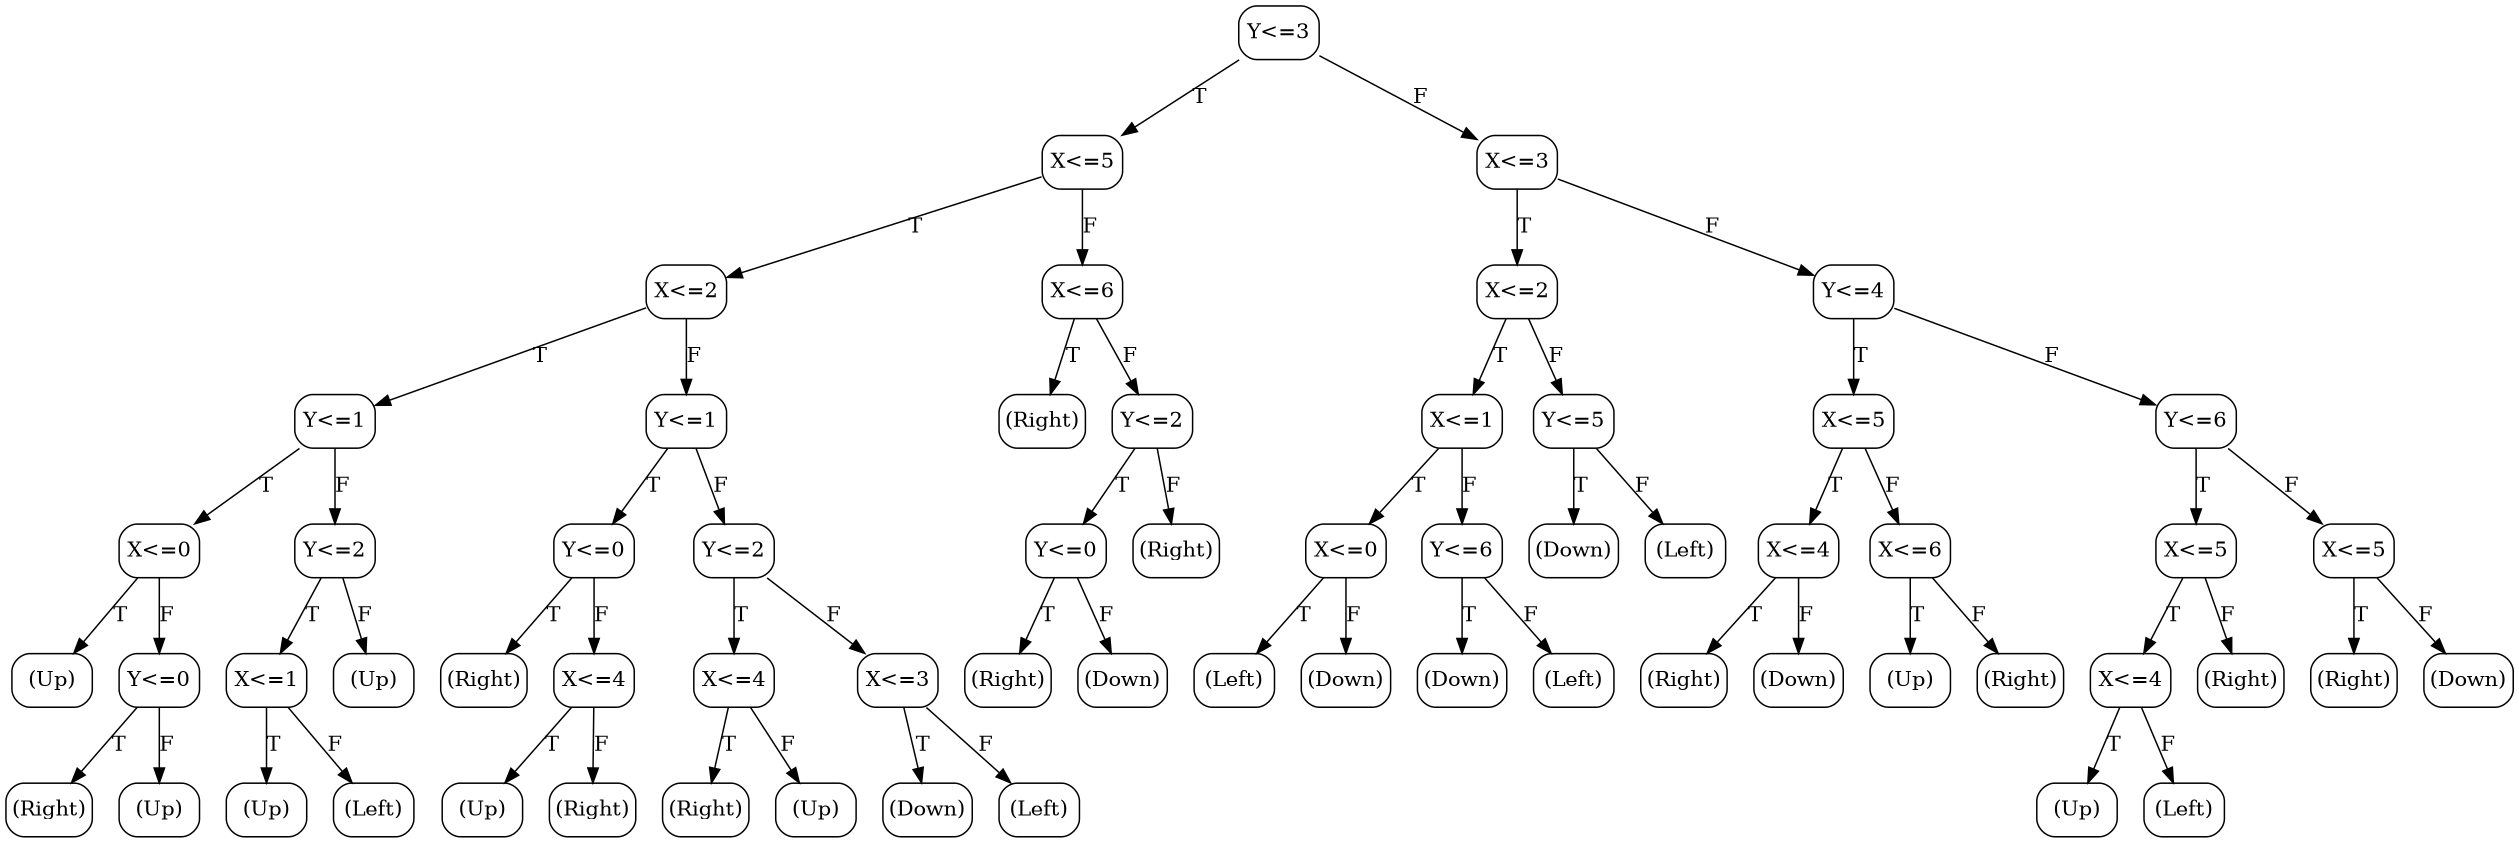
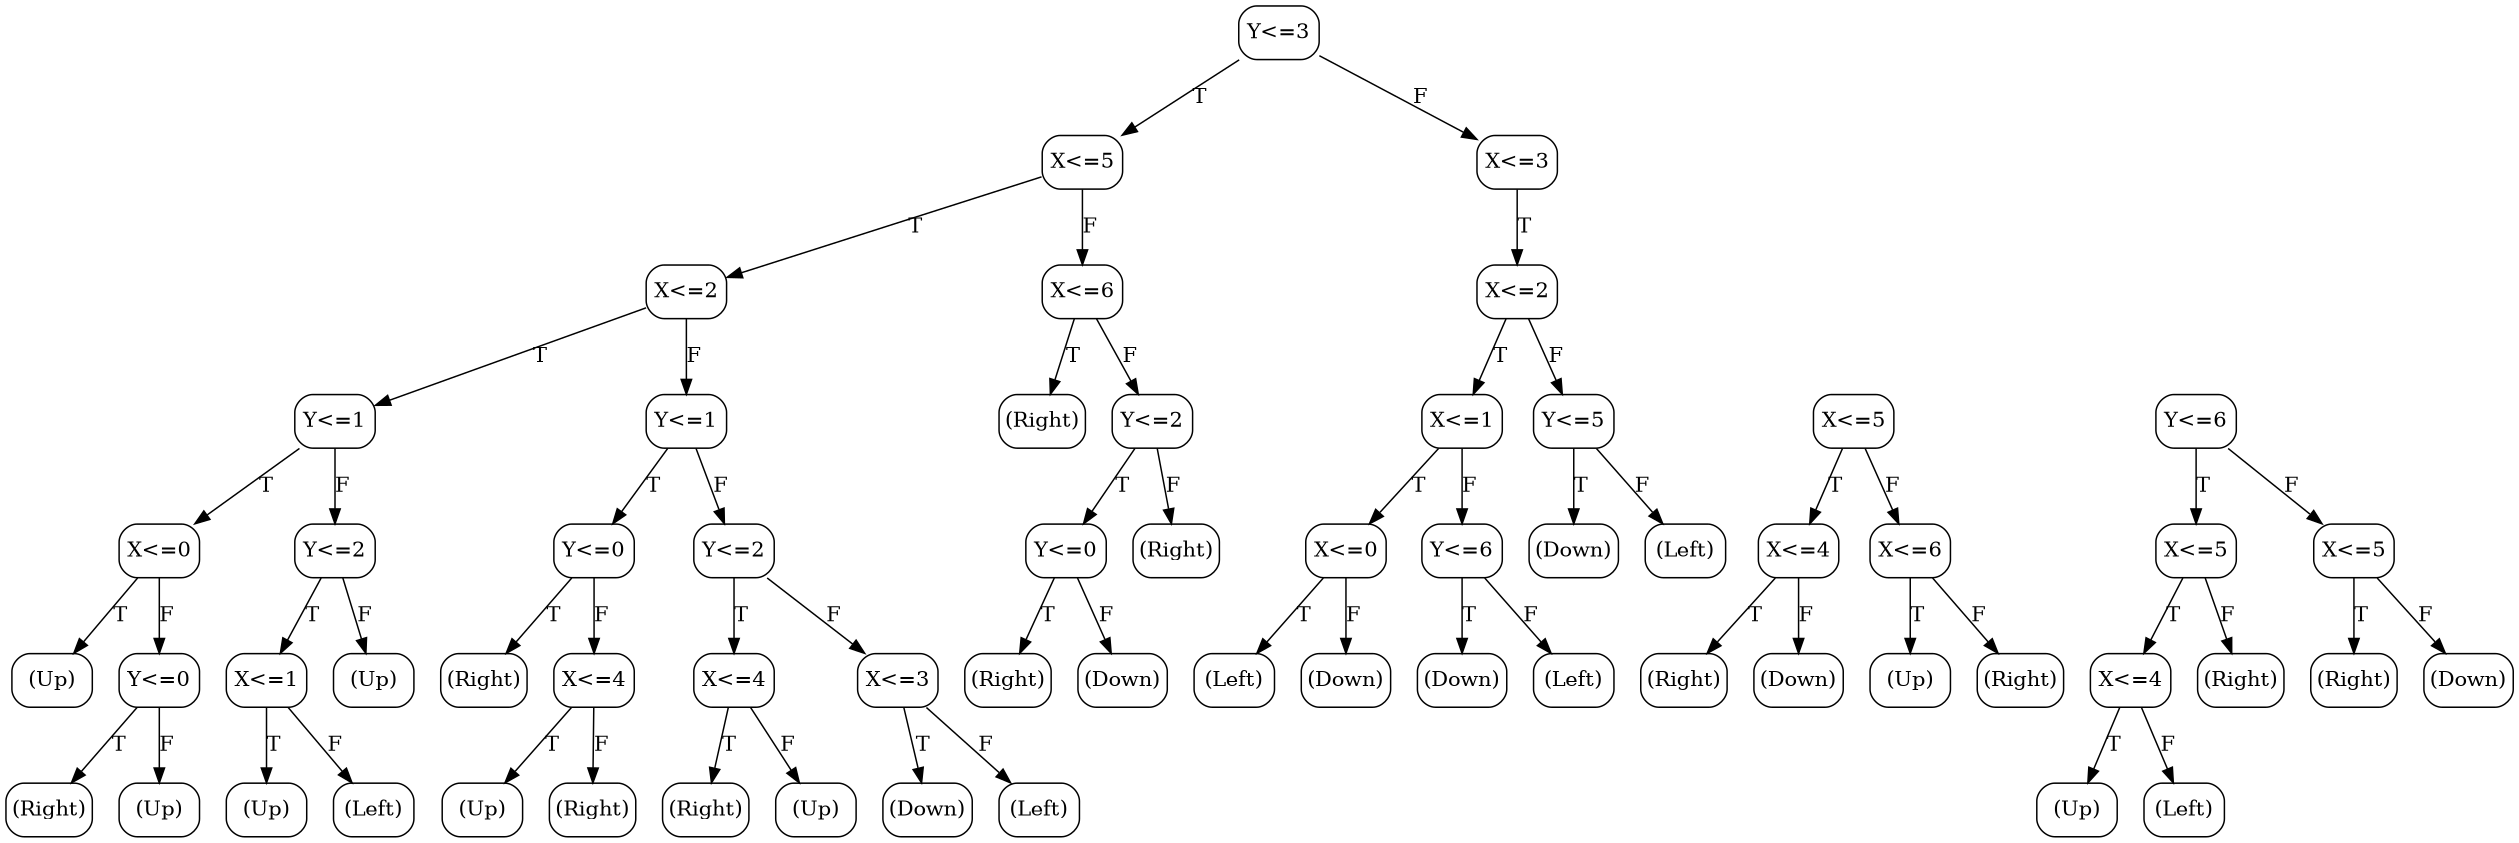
node "Y<=4": removed
